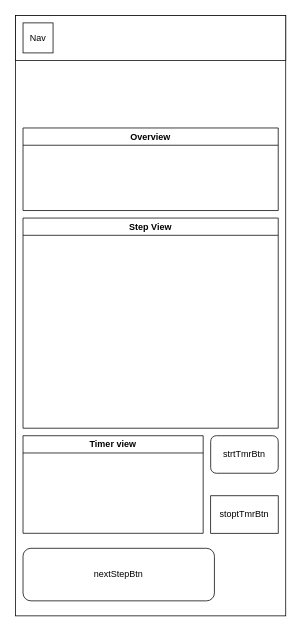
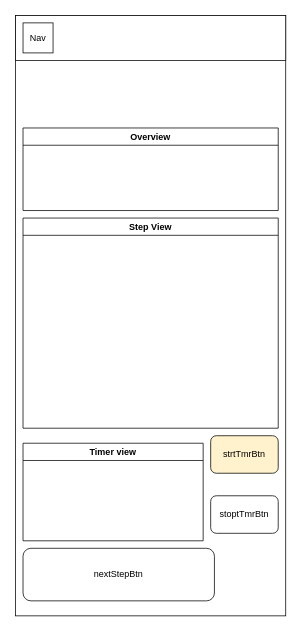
node "strtTmrBtn": fillcolor #ffffff -> #fff2cc
node "Timer view": moved (113, 484) -> (113, 492)
node "stoptTmrBtn": shape rectangle -> rounded rectangle
